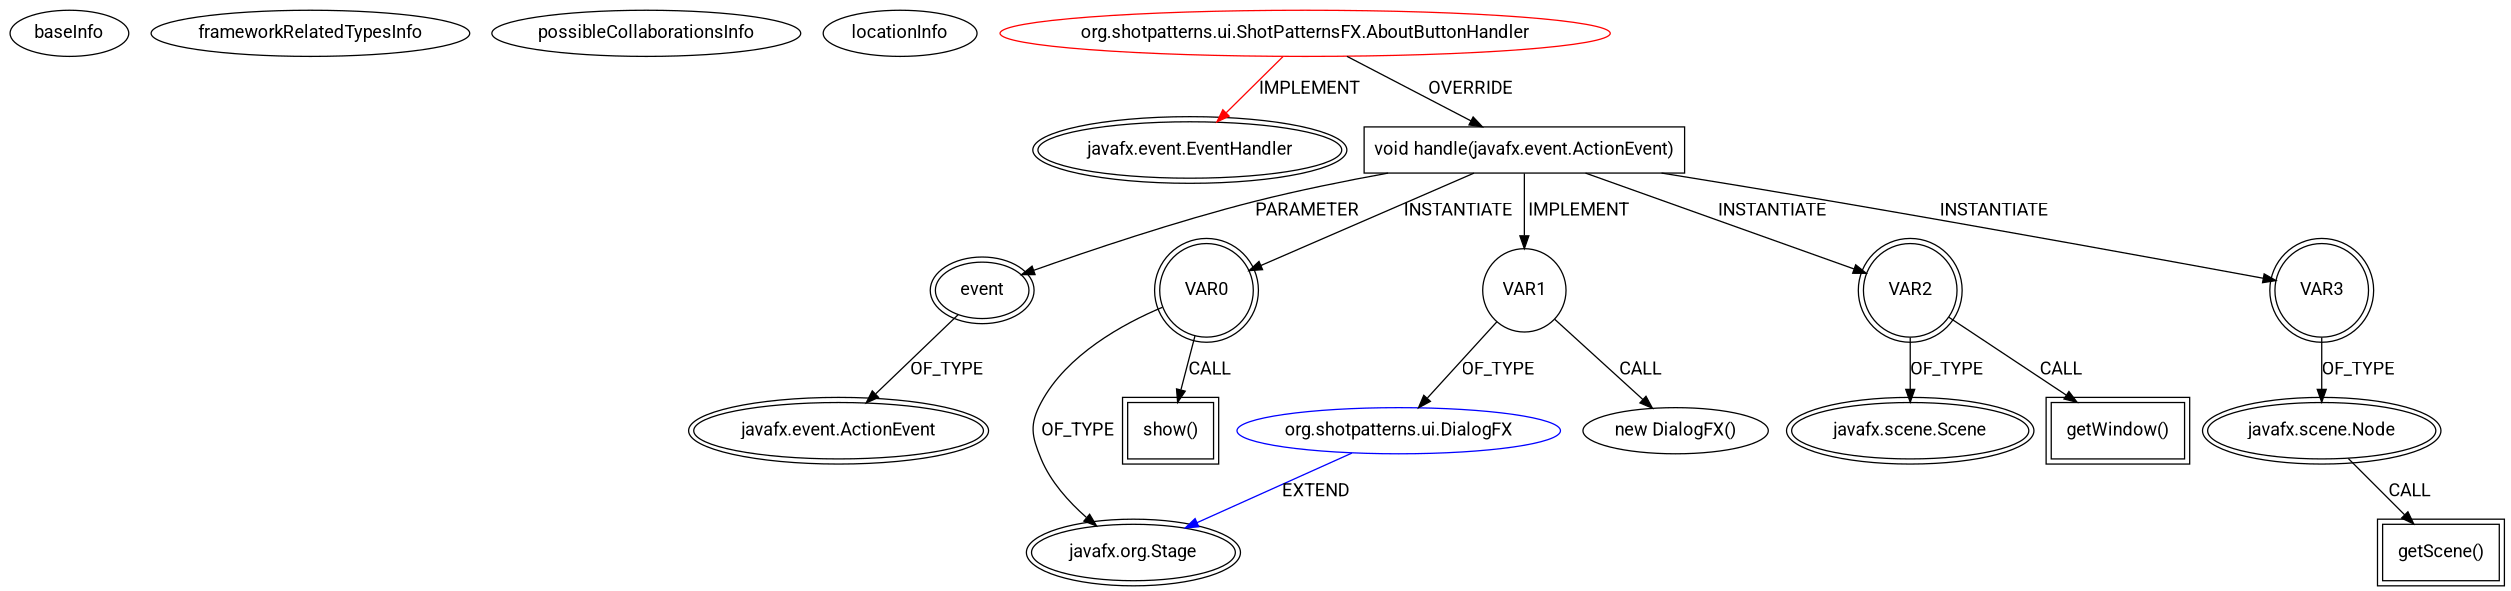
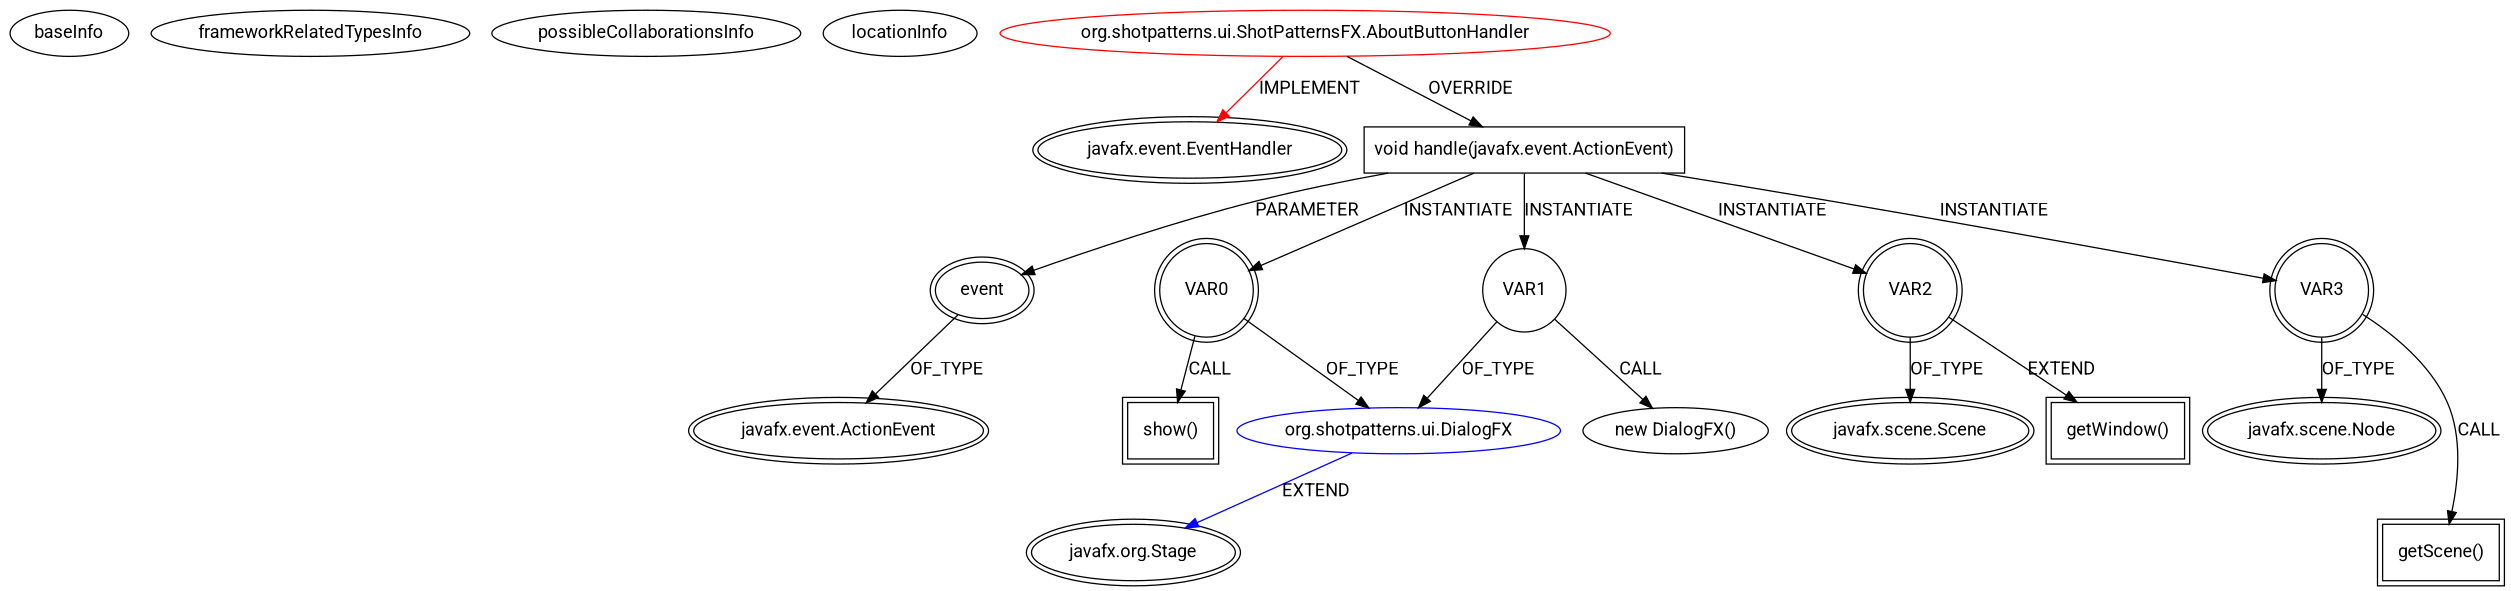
edge "void handle(javafx.event.ActionEvent)" -> "VAR1": label "IMPLEMENT" -> "INSTANTIATE"
edge "VAR2" -> "getWindow()": label "CALL" -> "EXTEND"
edge "VAR0" -> "javafx.org.Stage": now "VAR0" -> "org.shotpatterns.ui.DialogFX"
edge "javafx.scene.Node" -> "getScene()": now "VAR3" -> "getScene()"
